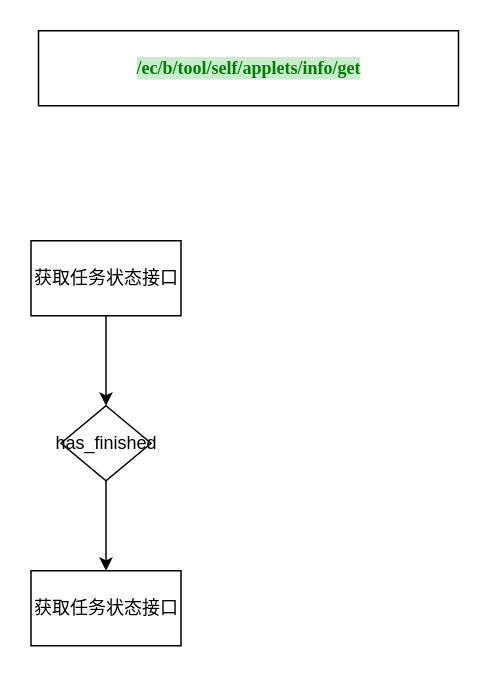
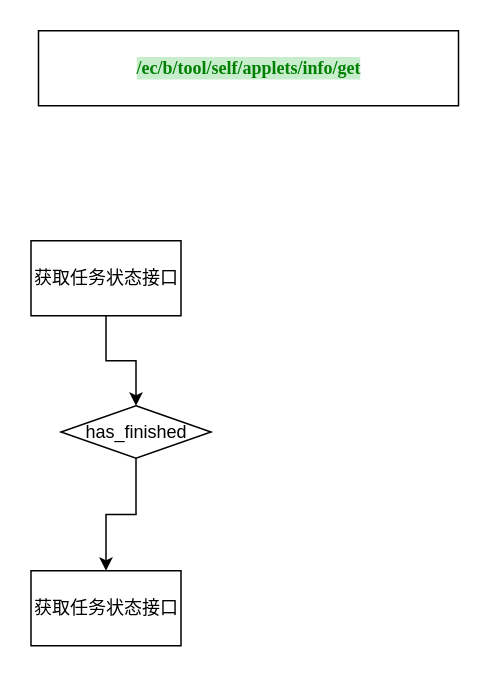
node "has_finished": size 90x75 -> 150x53
